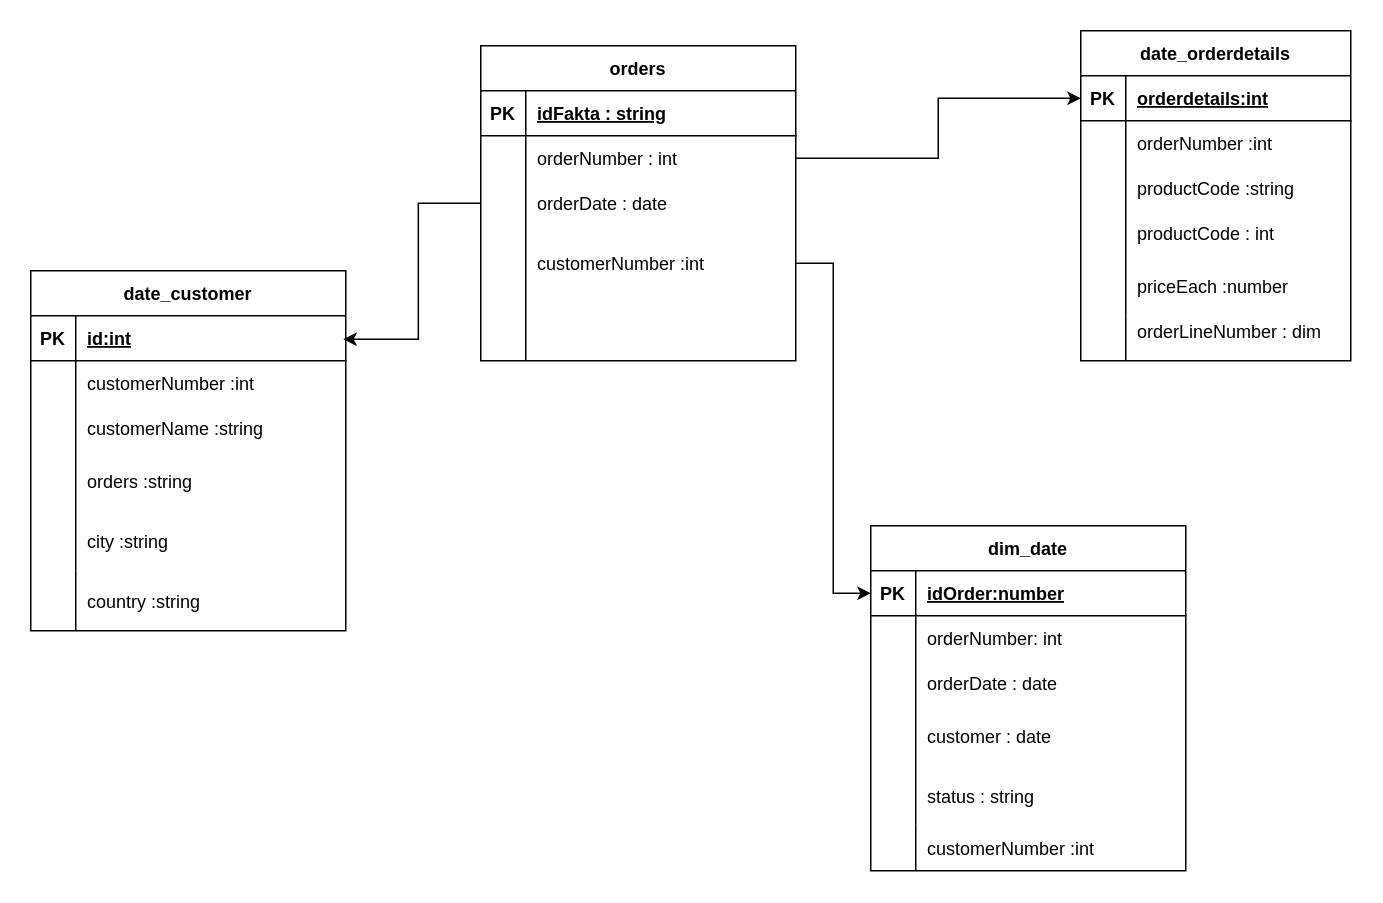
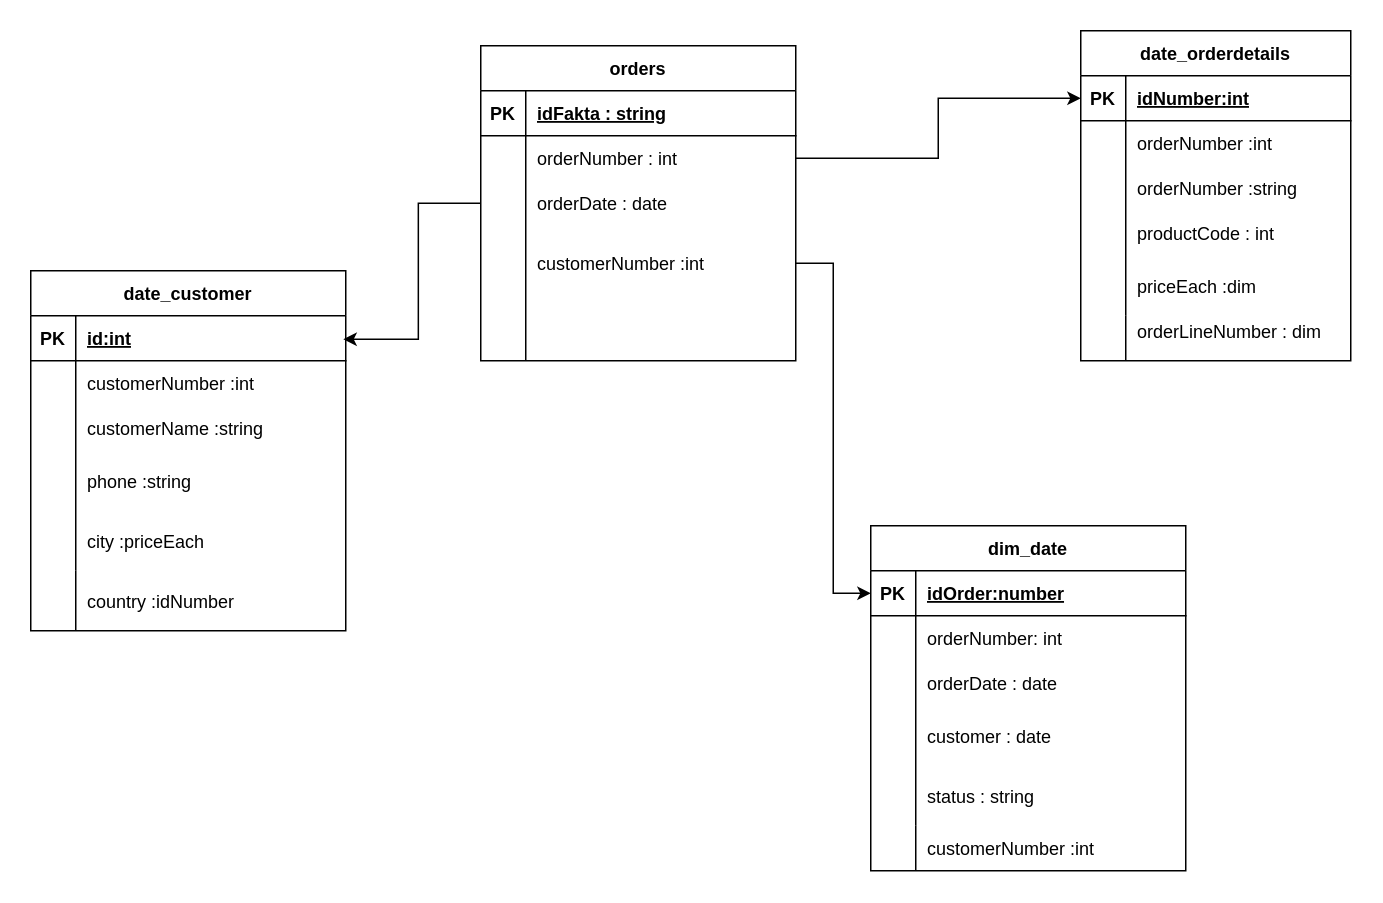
node "orderdetails:int": label "orderdetails:int" -> "idNumber:int"
node "productCode :string": label "productCode :string" -> "orderNumber :string"
node "priceEach :number": label "priceEach :number" -> "priceEach :dim"
node "orders :string": label "orders :string" -> "phone :string"
node "city :string": label "city :string" -> "city :priceEach"
node "country :string": label "country :string" -> "country :idNumber"
